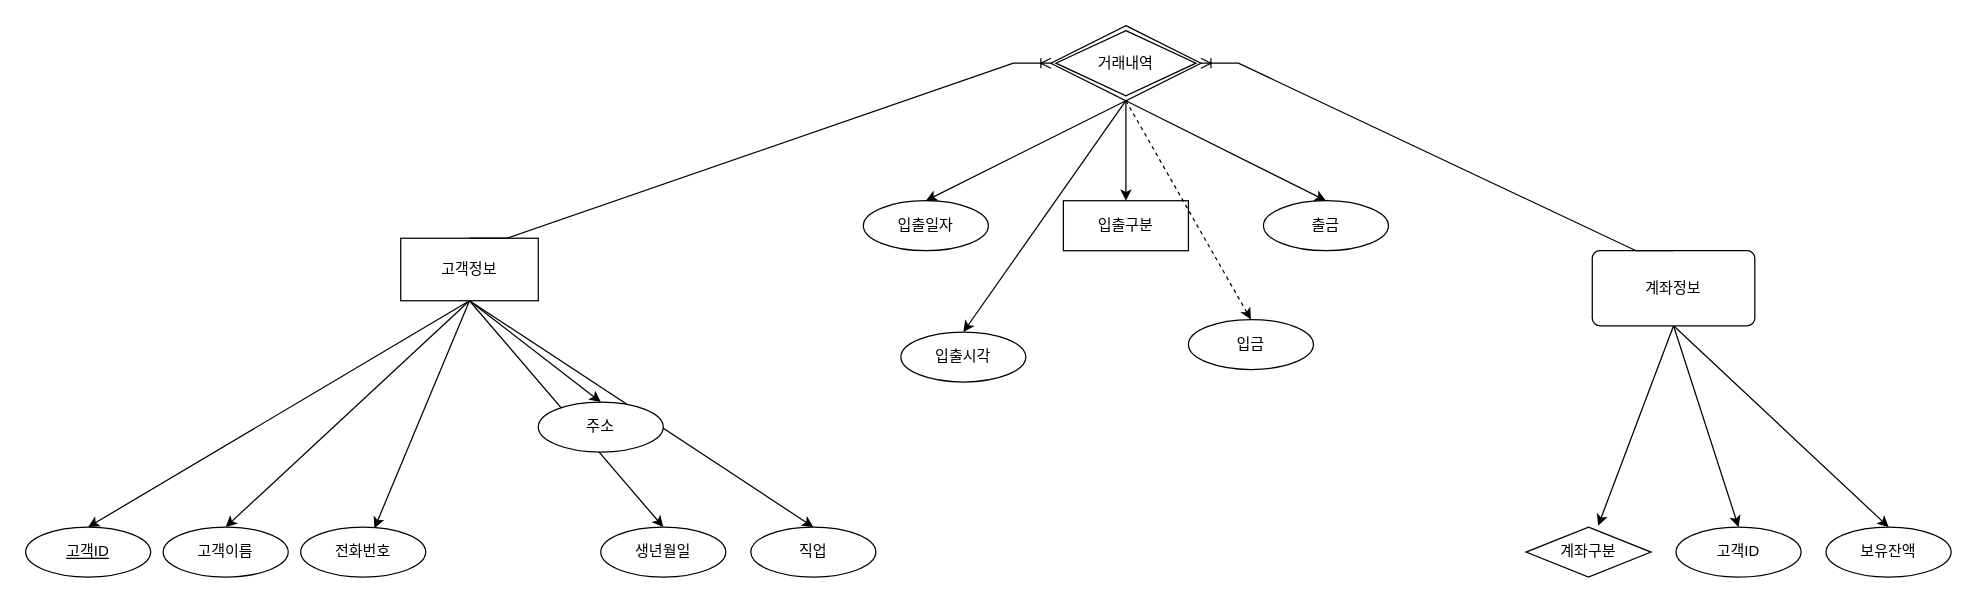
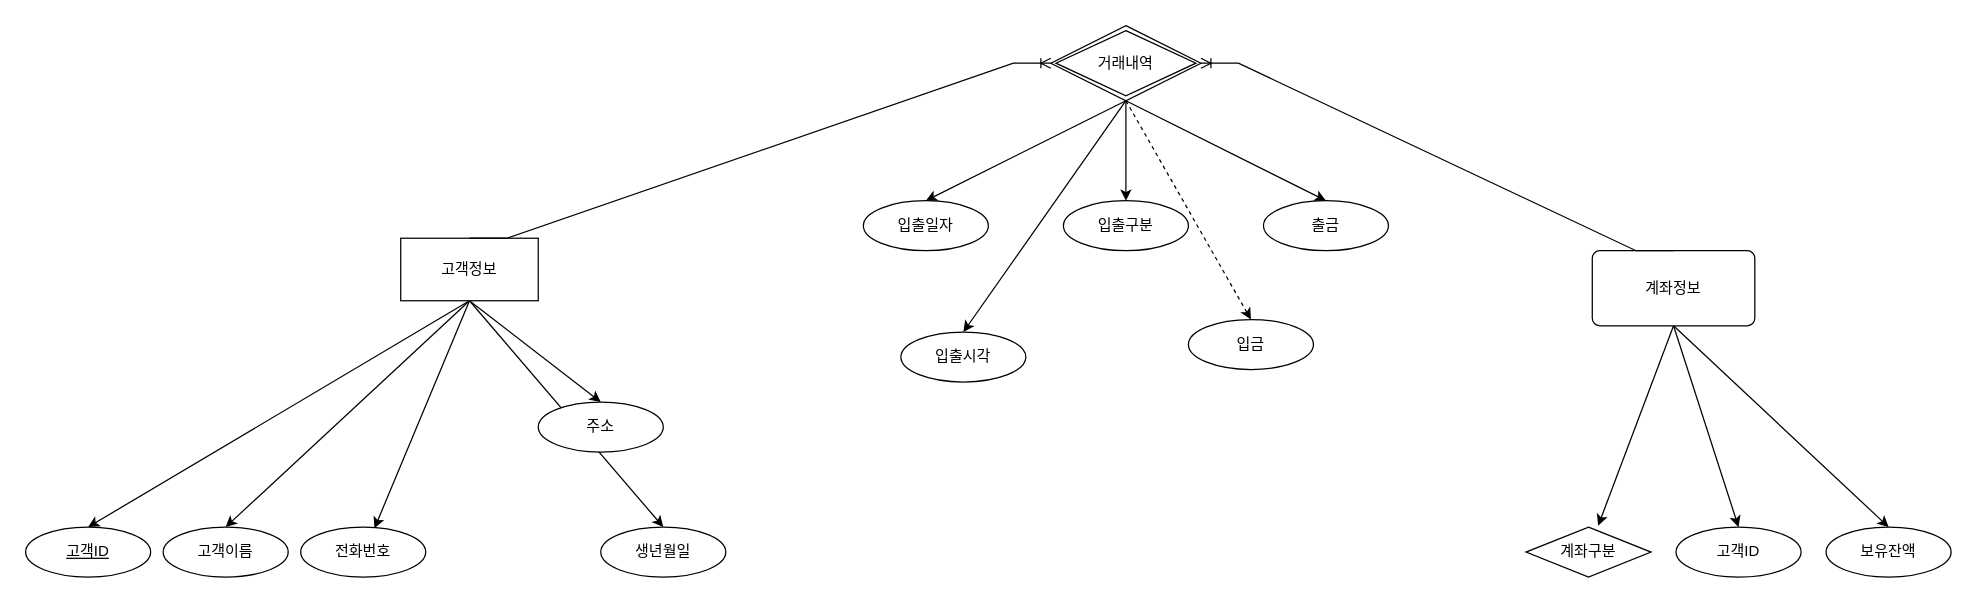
node "입출구분": shape rectangle -> ellipse
edge "고객정보" -> "직업": removed
node "직업": removed
